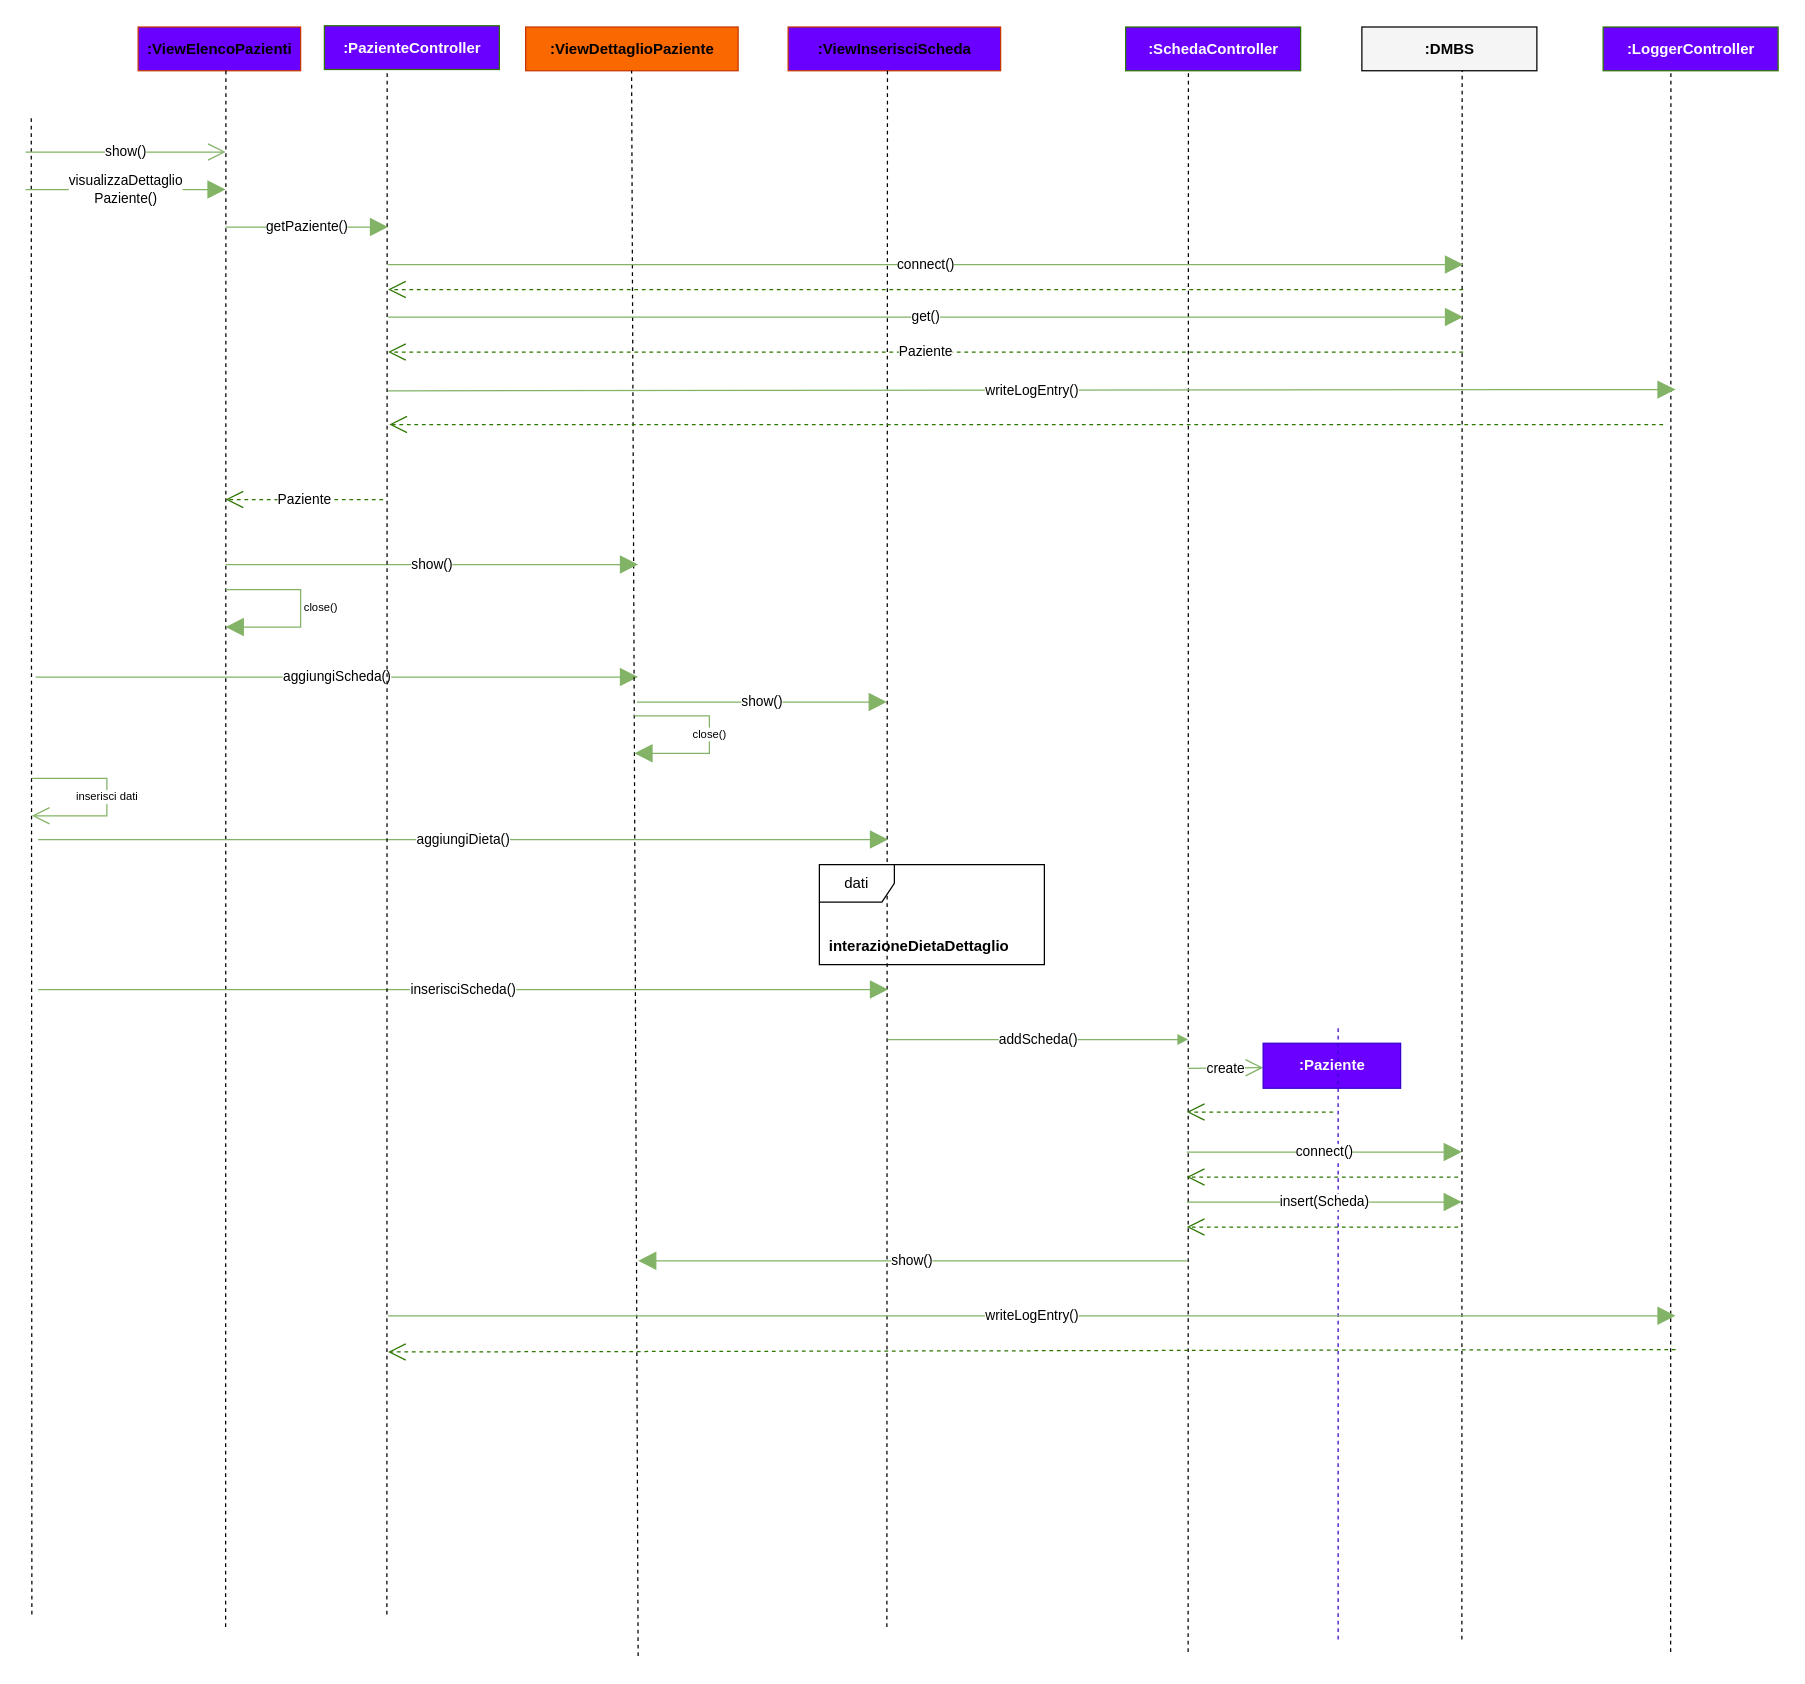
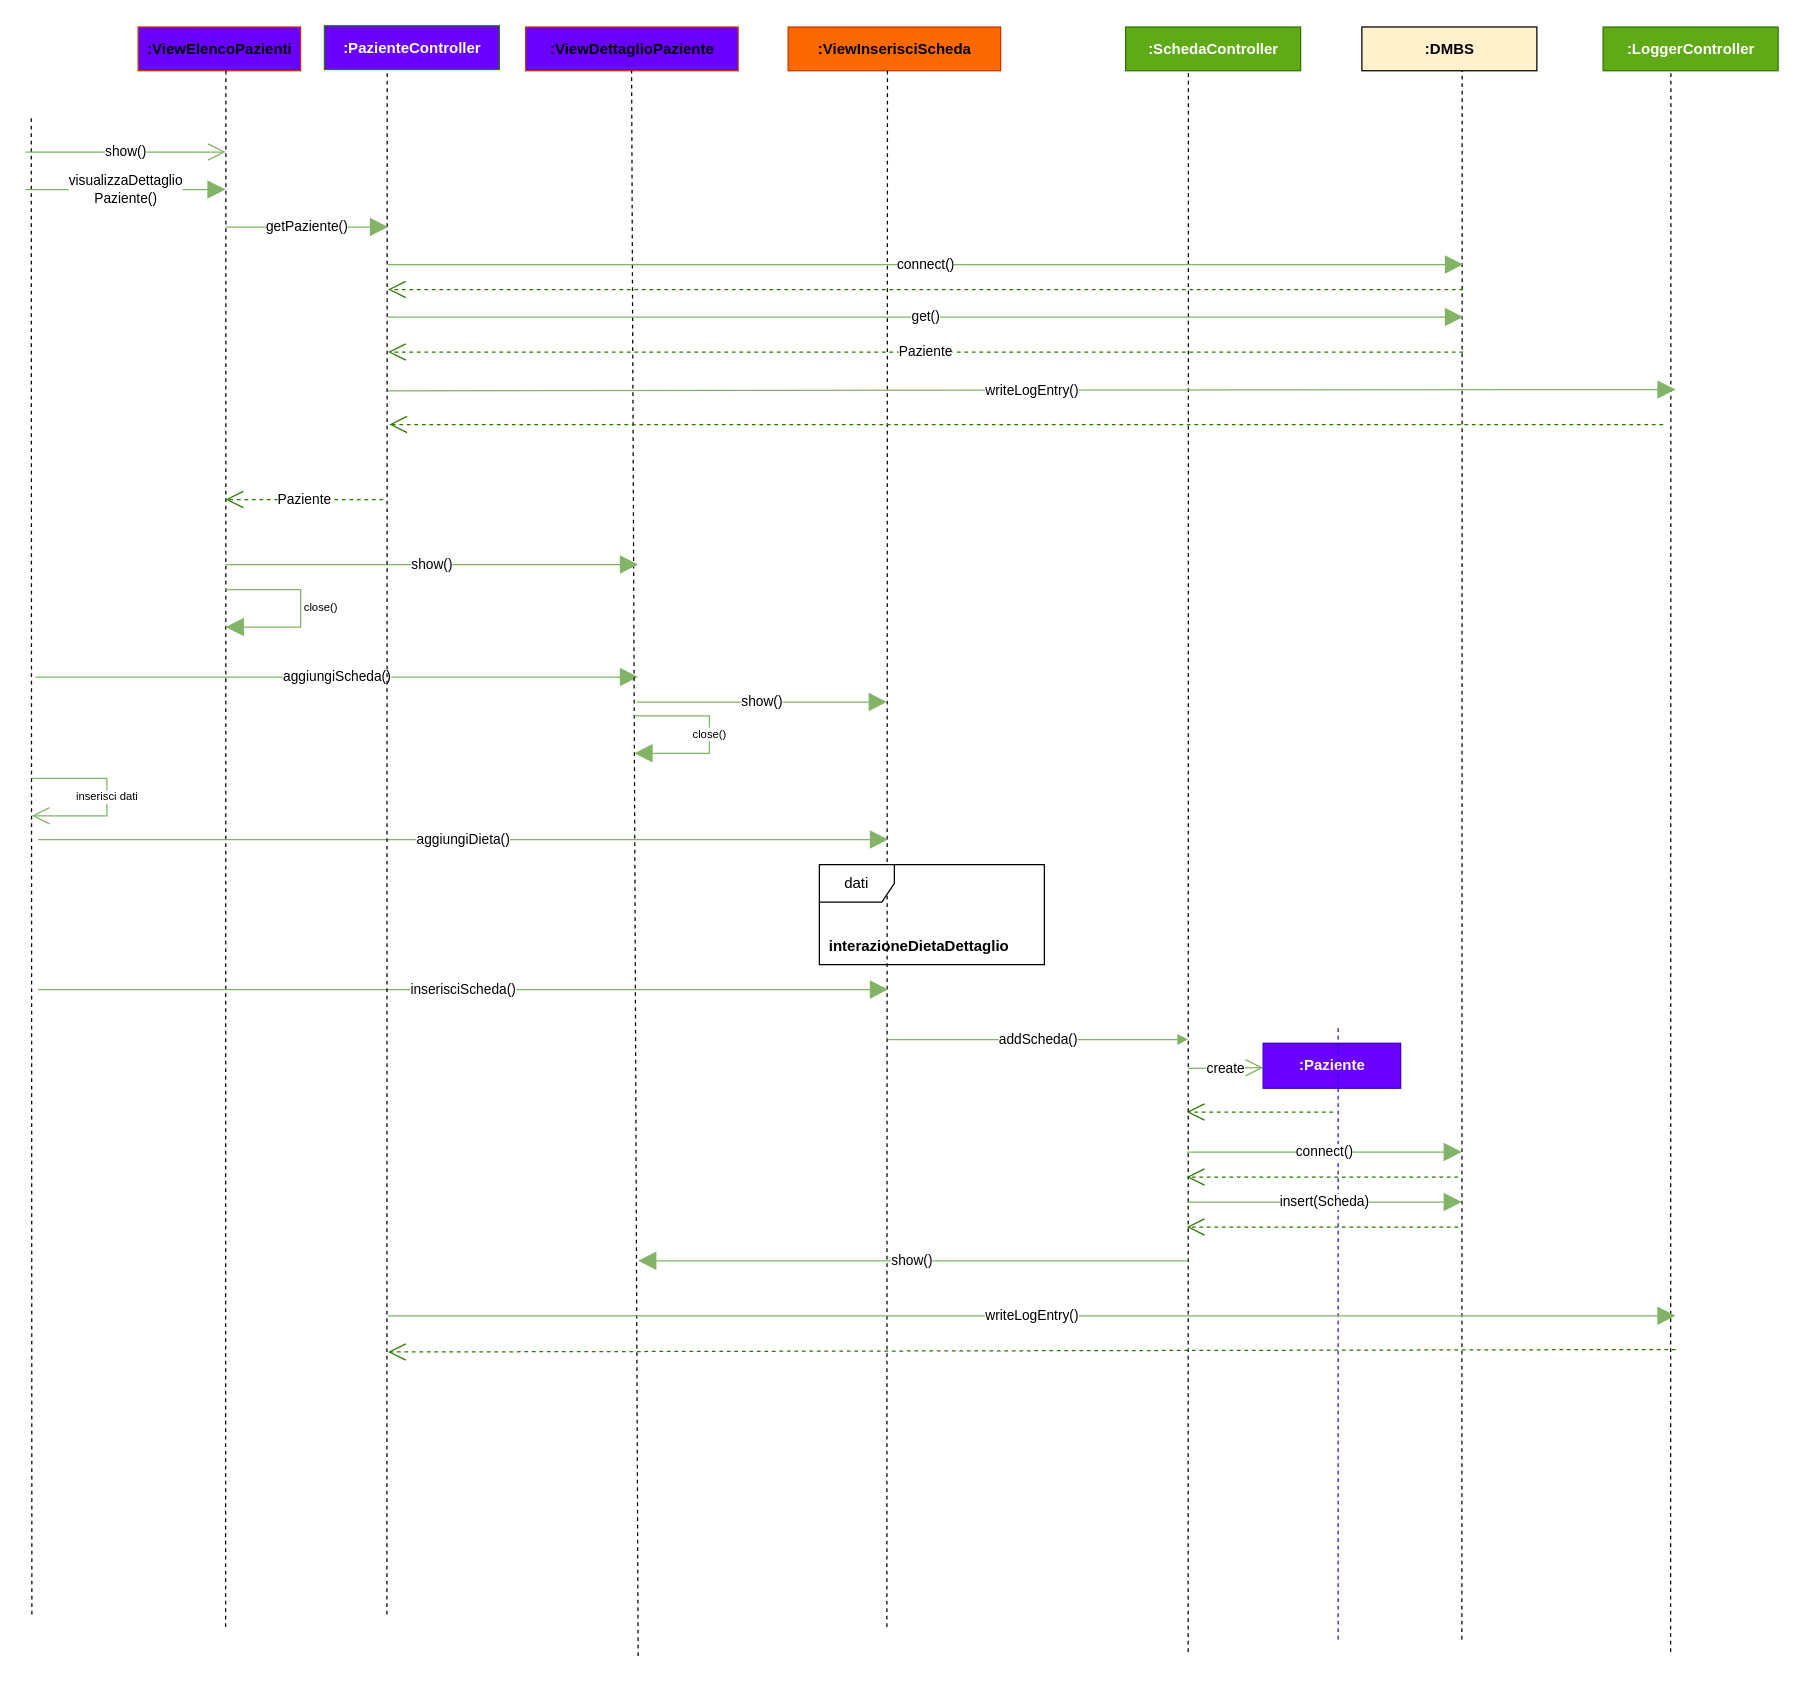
node ":ViewDettaglioPaziente": fillcolor #fa6800 -> #6a00ff
node ":ViewInserisciScheda": fillcolor #6a00ff -> #fa6800
node ":SchedaController": fillcolor #6a00ff -> #60a917
node ":DMBS": fillcolor #f5f5f5 -> #fff2cc
node ":LoggerController": fillcolor #6a00ff -> #60a917
